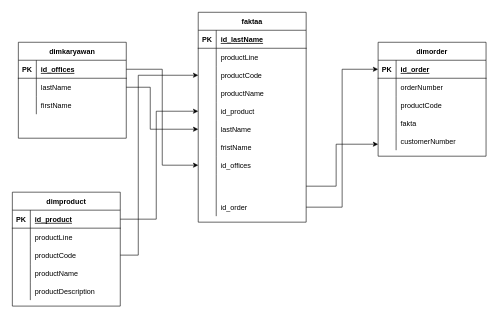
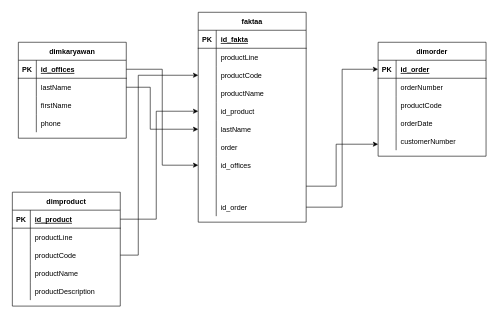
node "id_lastName": label "id_lastName" -> "id_fakta"
node "phone": added
node "fakta": label "fakta" -> "orderDate"
node "fristName": label "fristName" -> "order"
